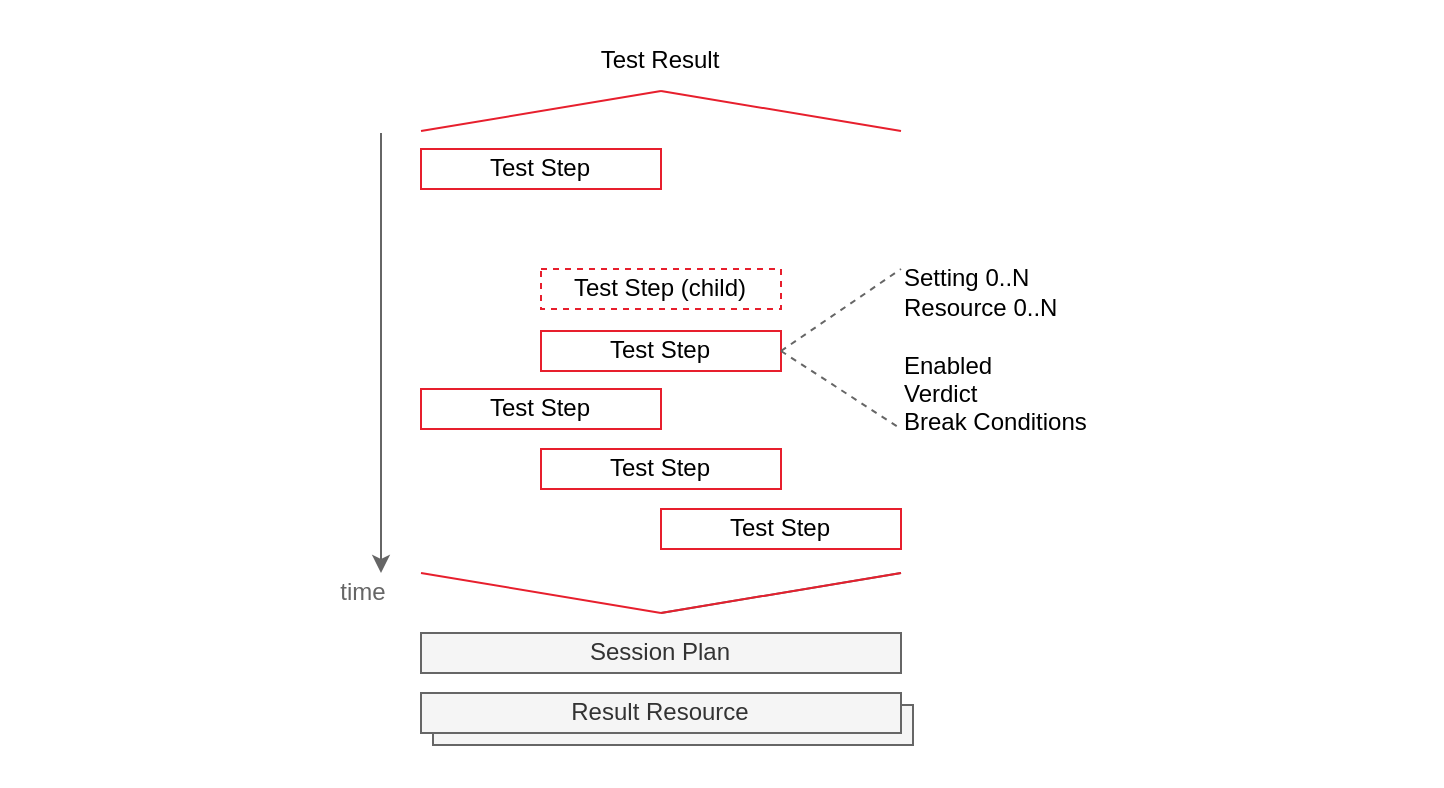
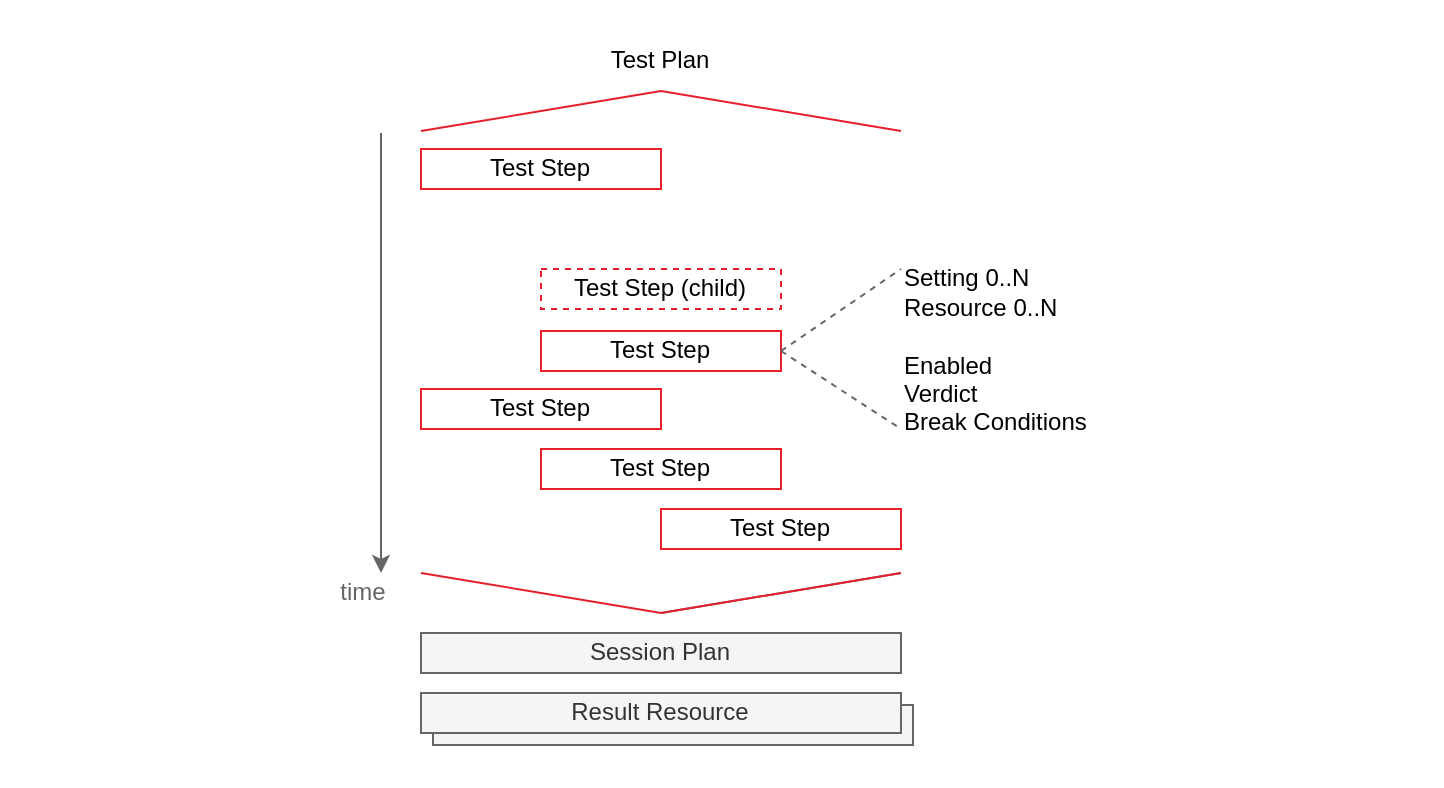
node "Test Result": label "Test Result" -> "Test Plan"
